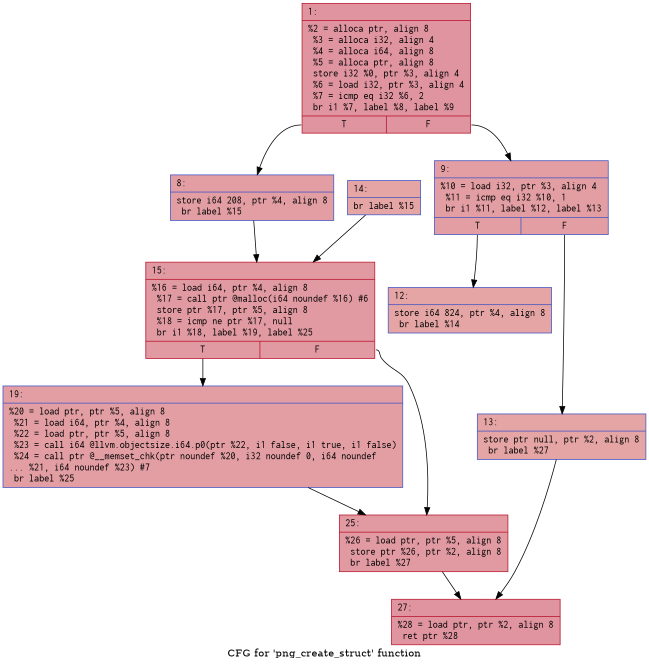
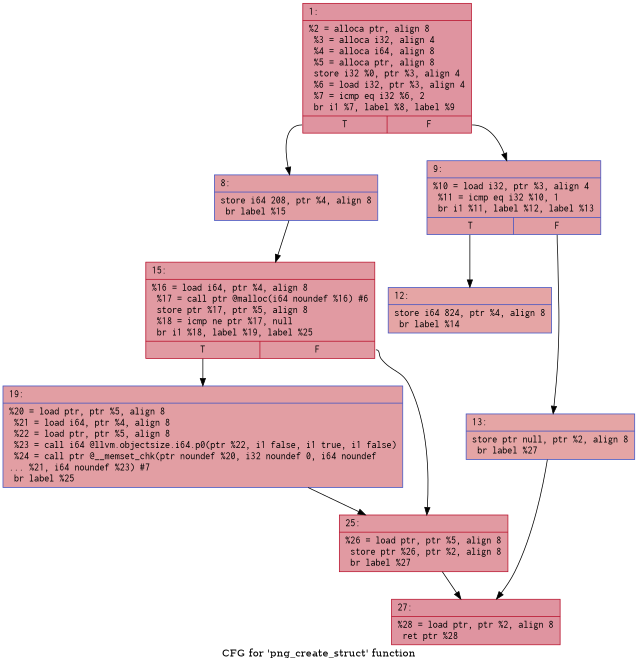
node "14:": removed
